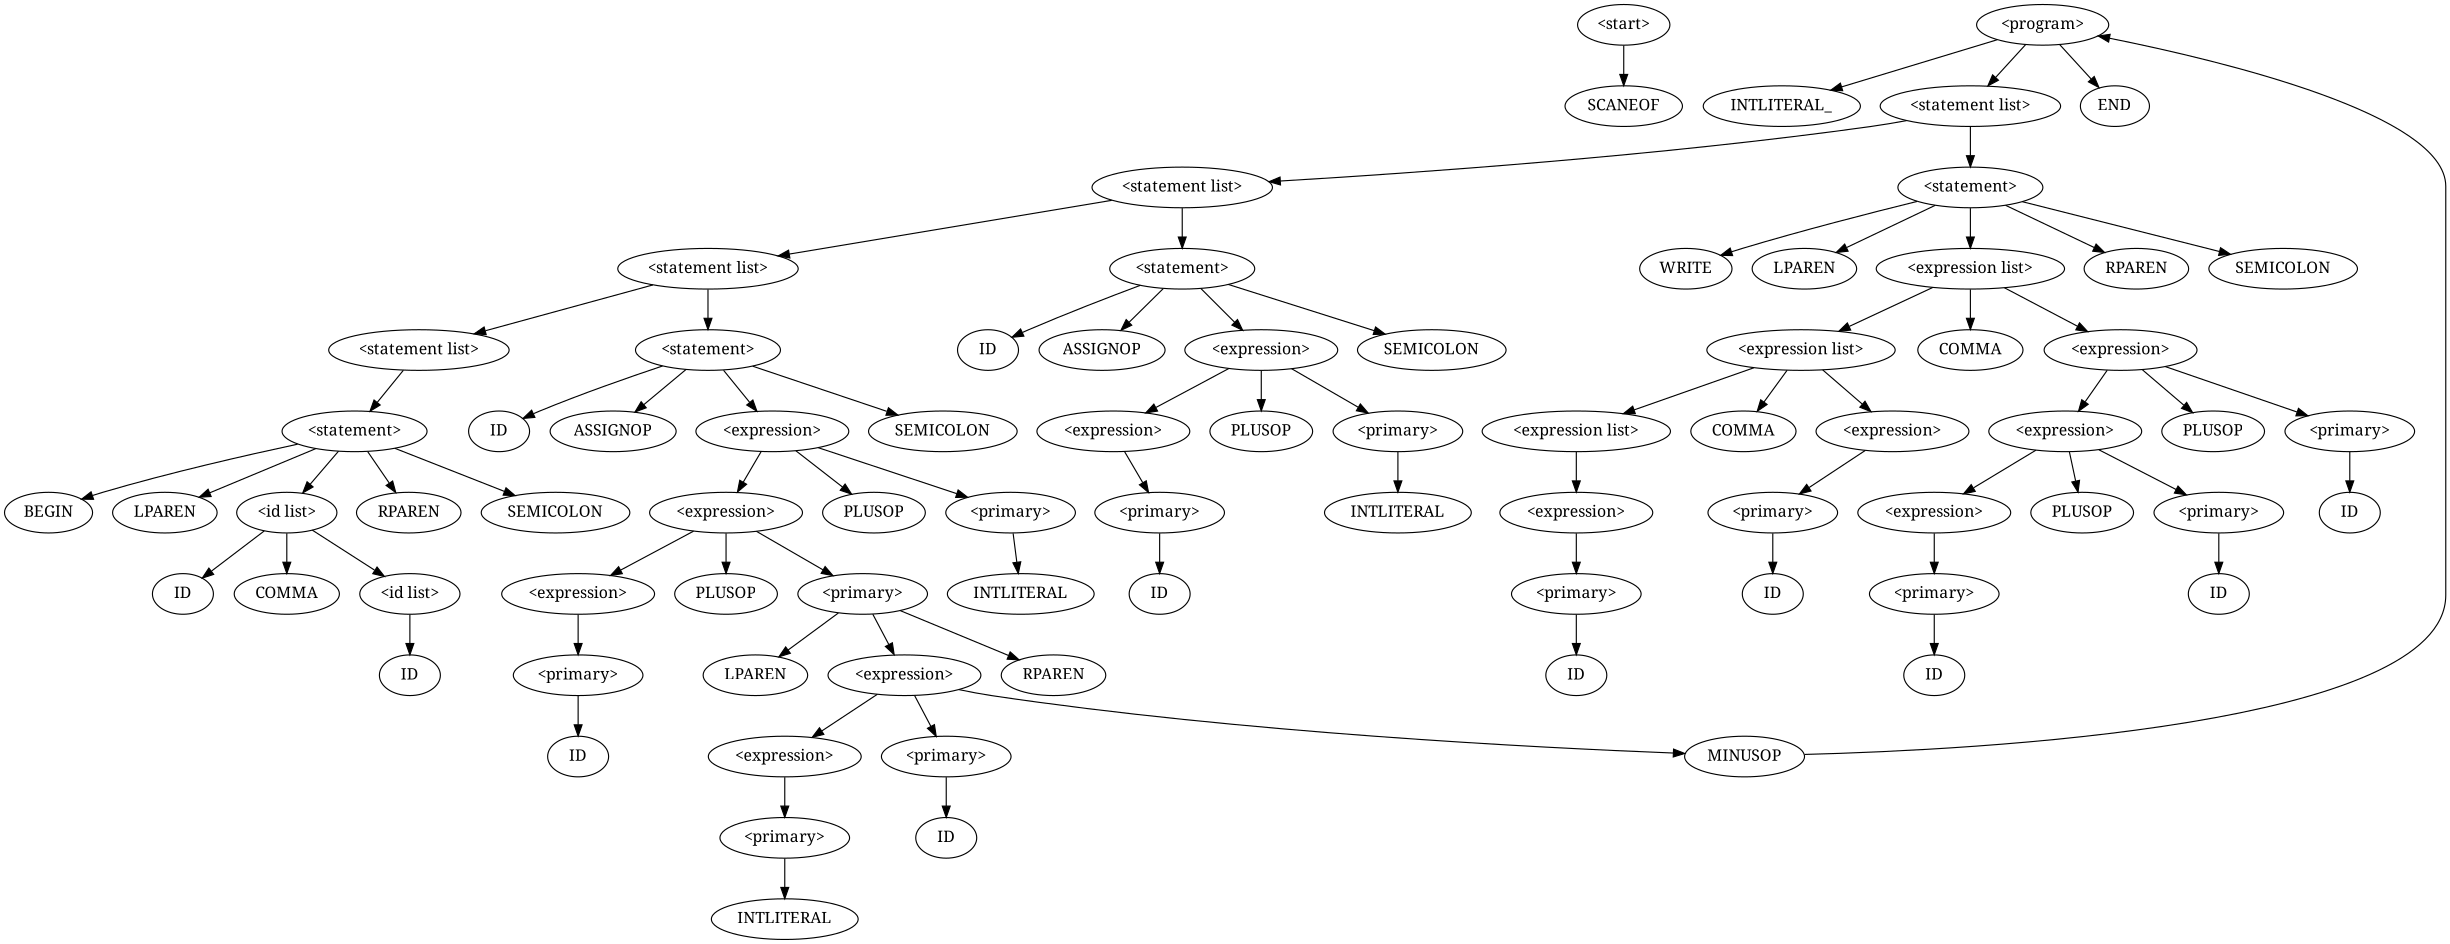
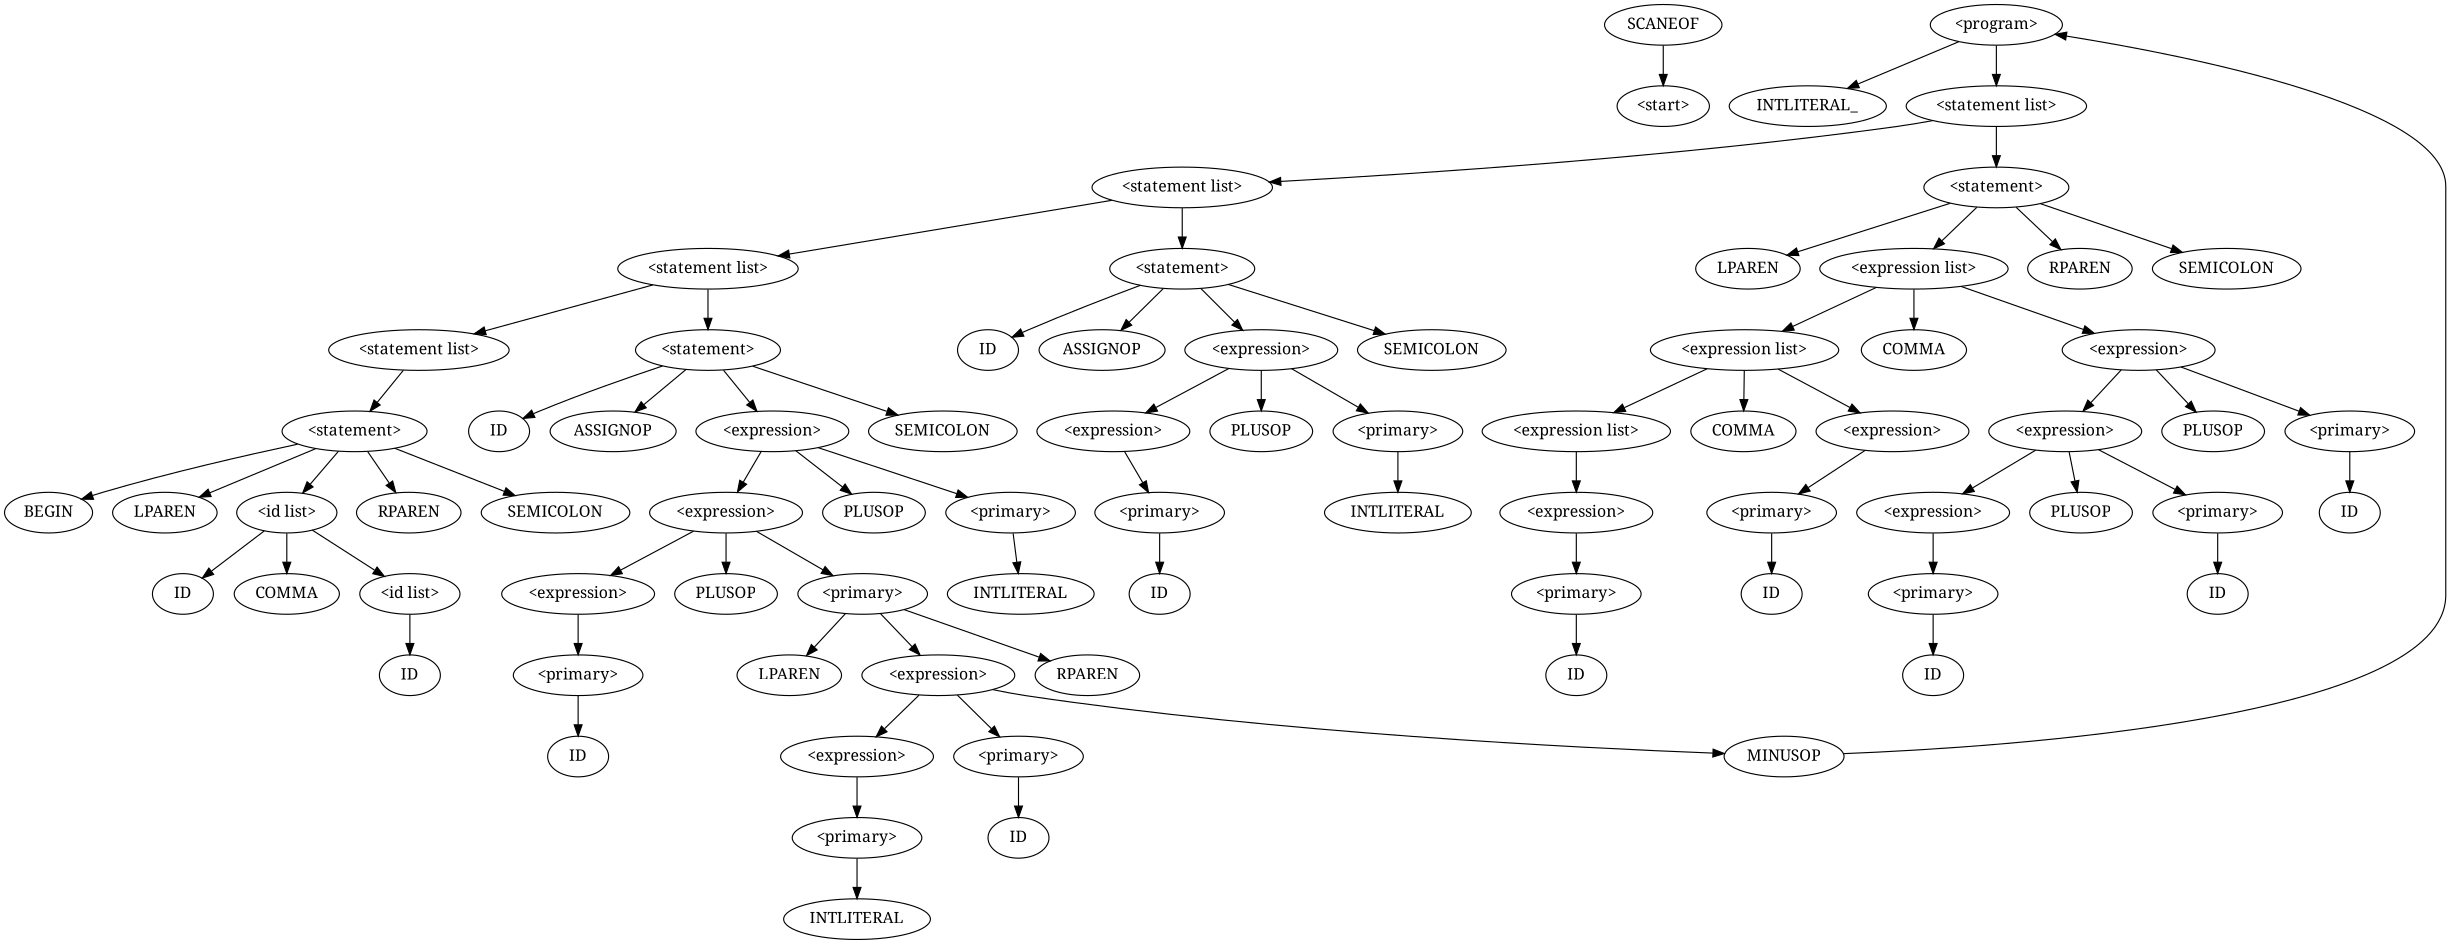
edge "<start>" -> "SCANEOF": reversed
node "END": removed
node "WRITE": removed
